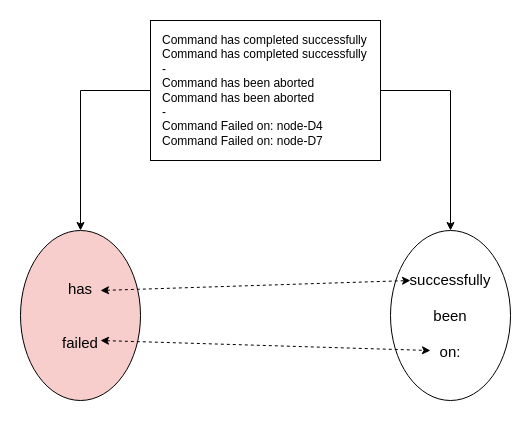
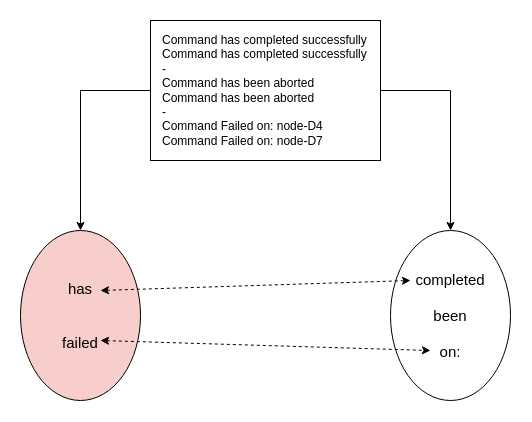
node "successfully been on:": label "successfully been on:" -> "completed been on:"
